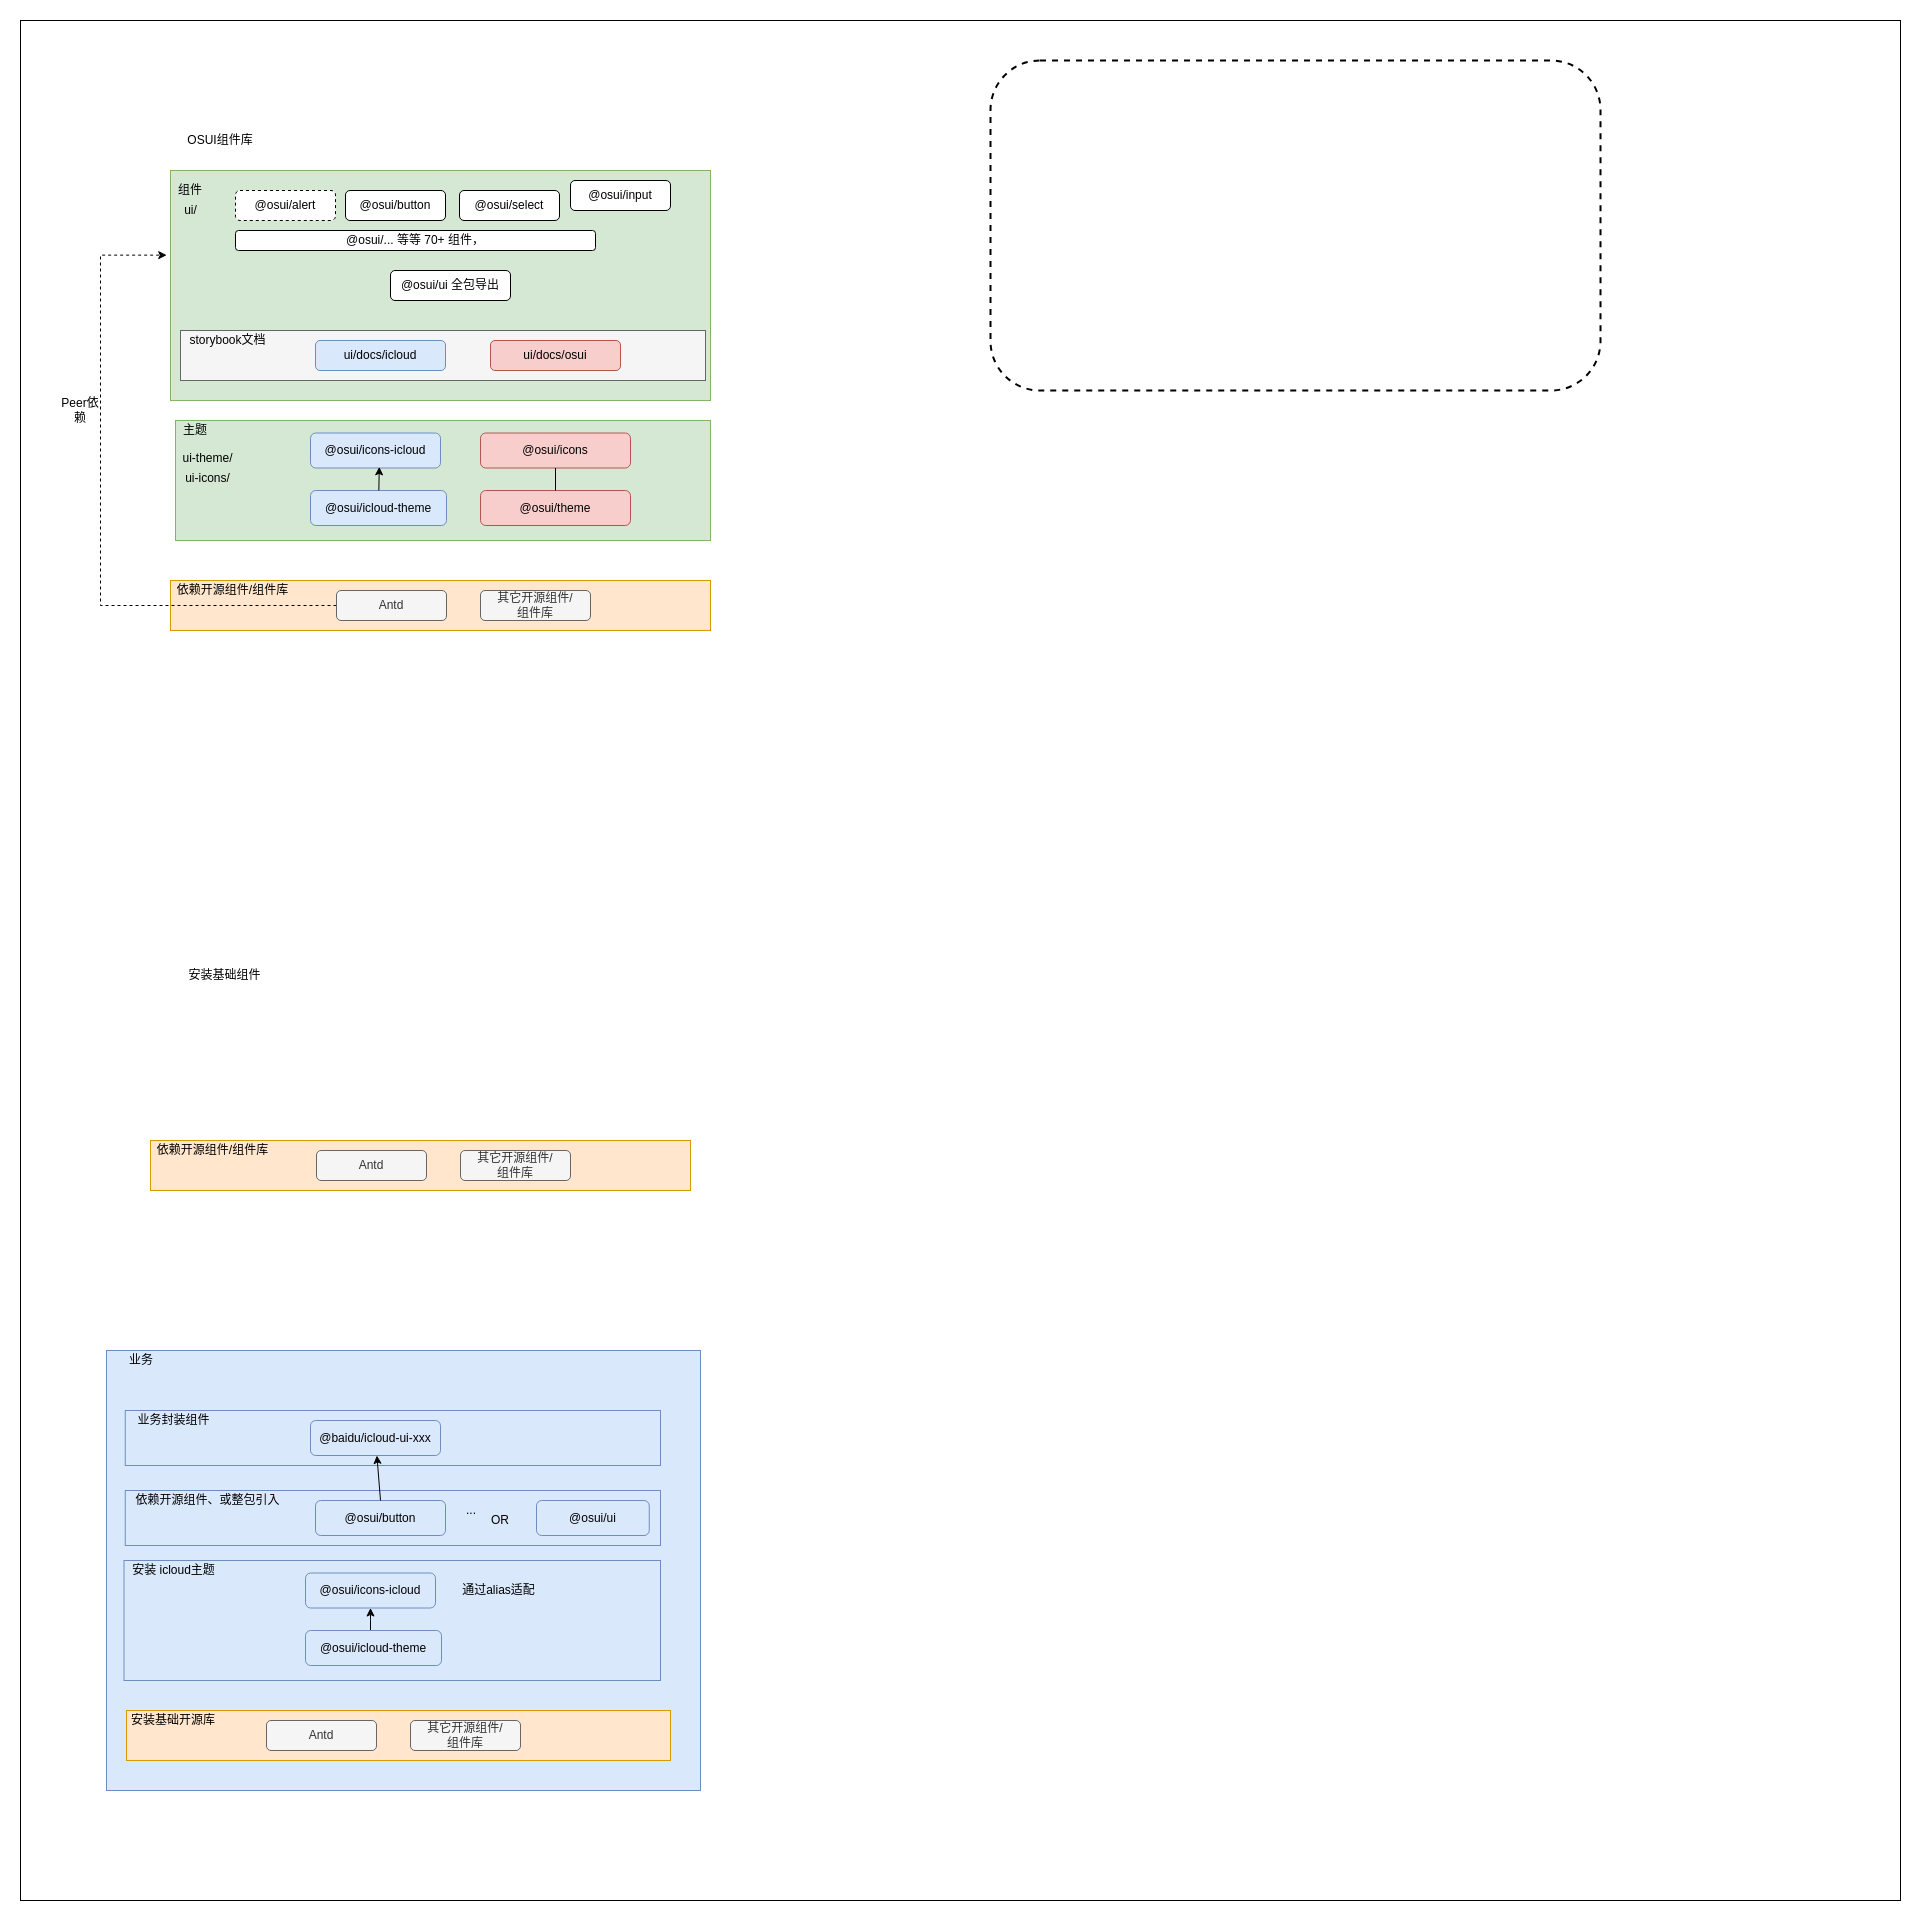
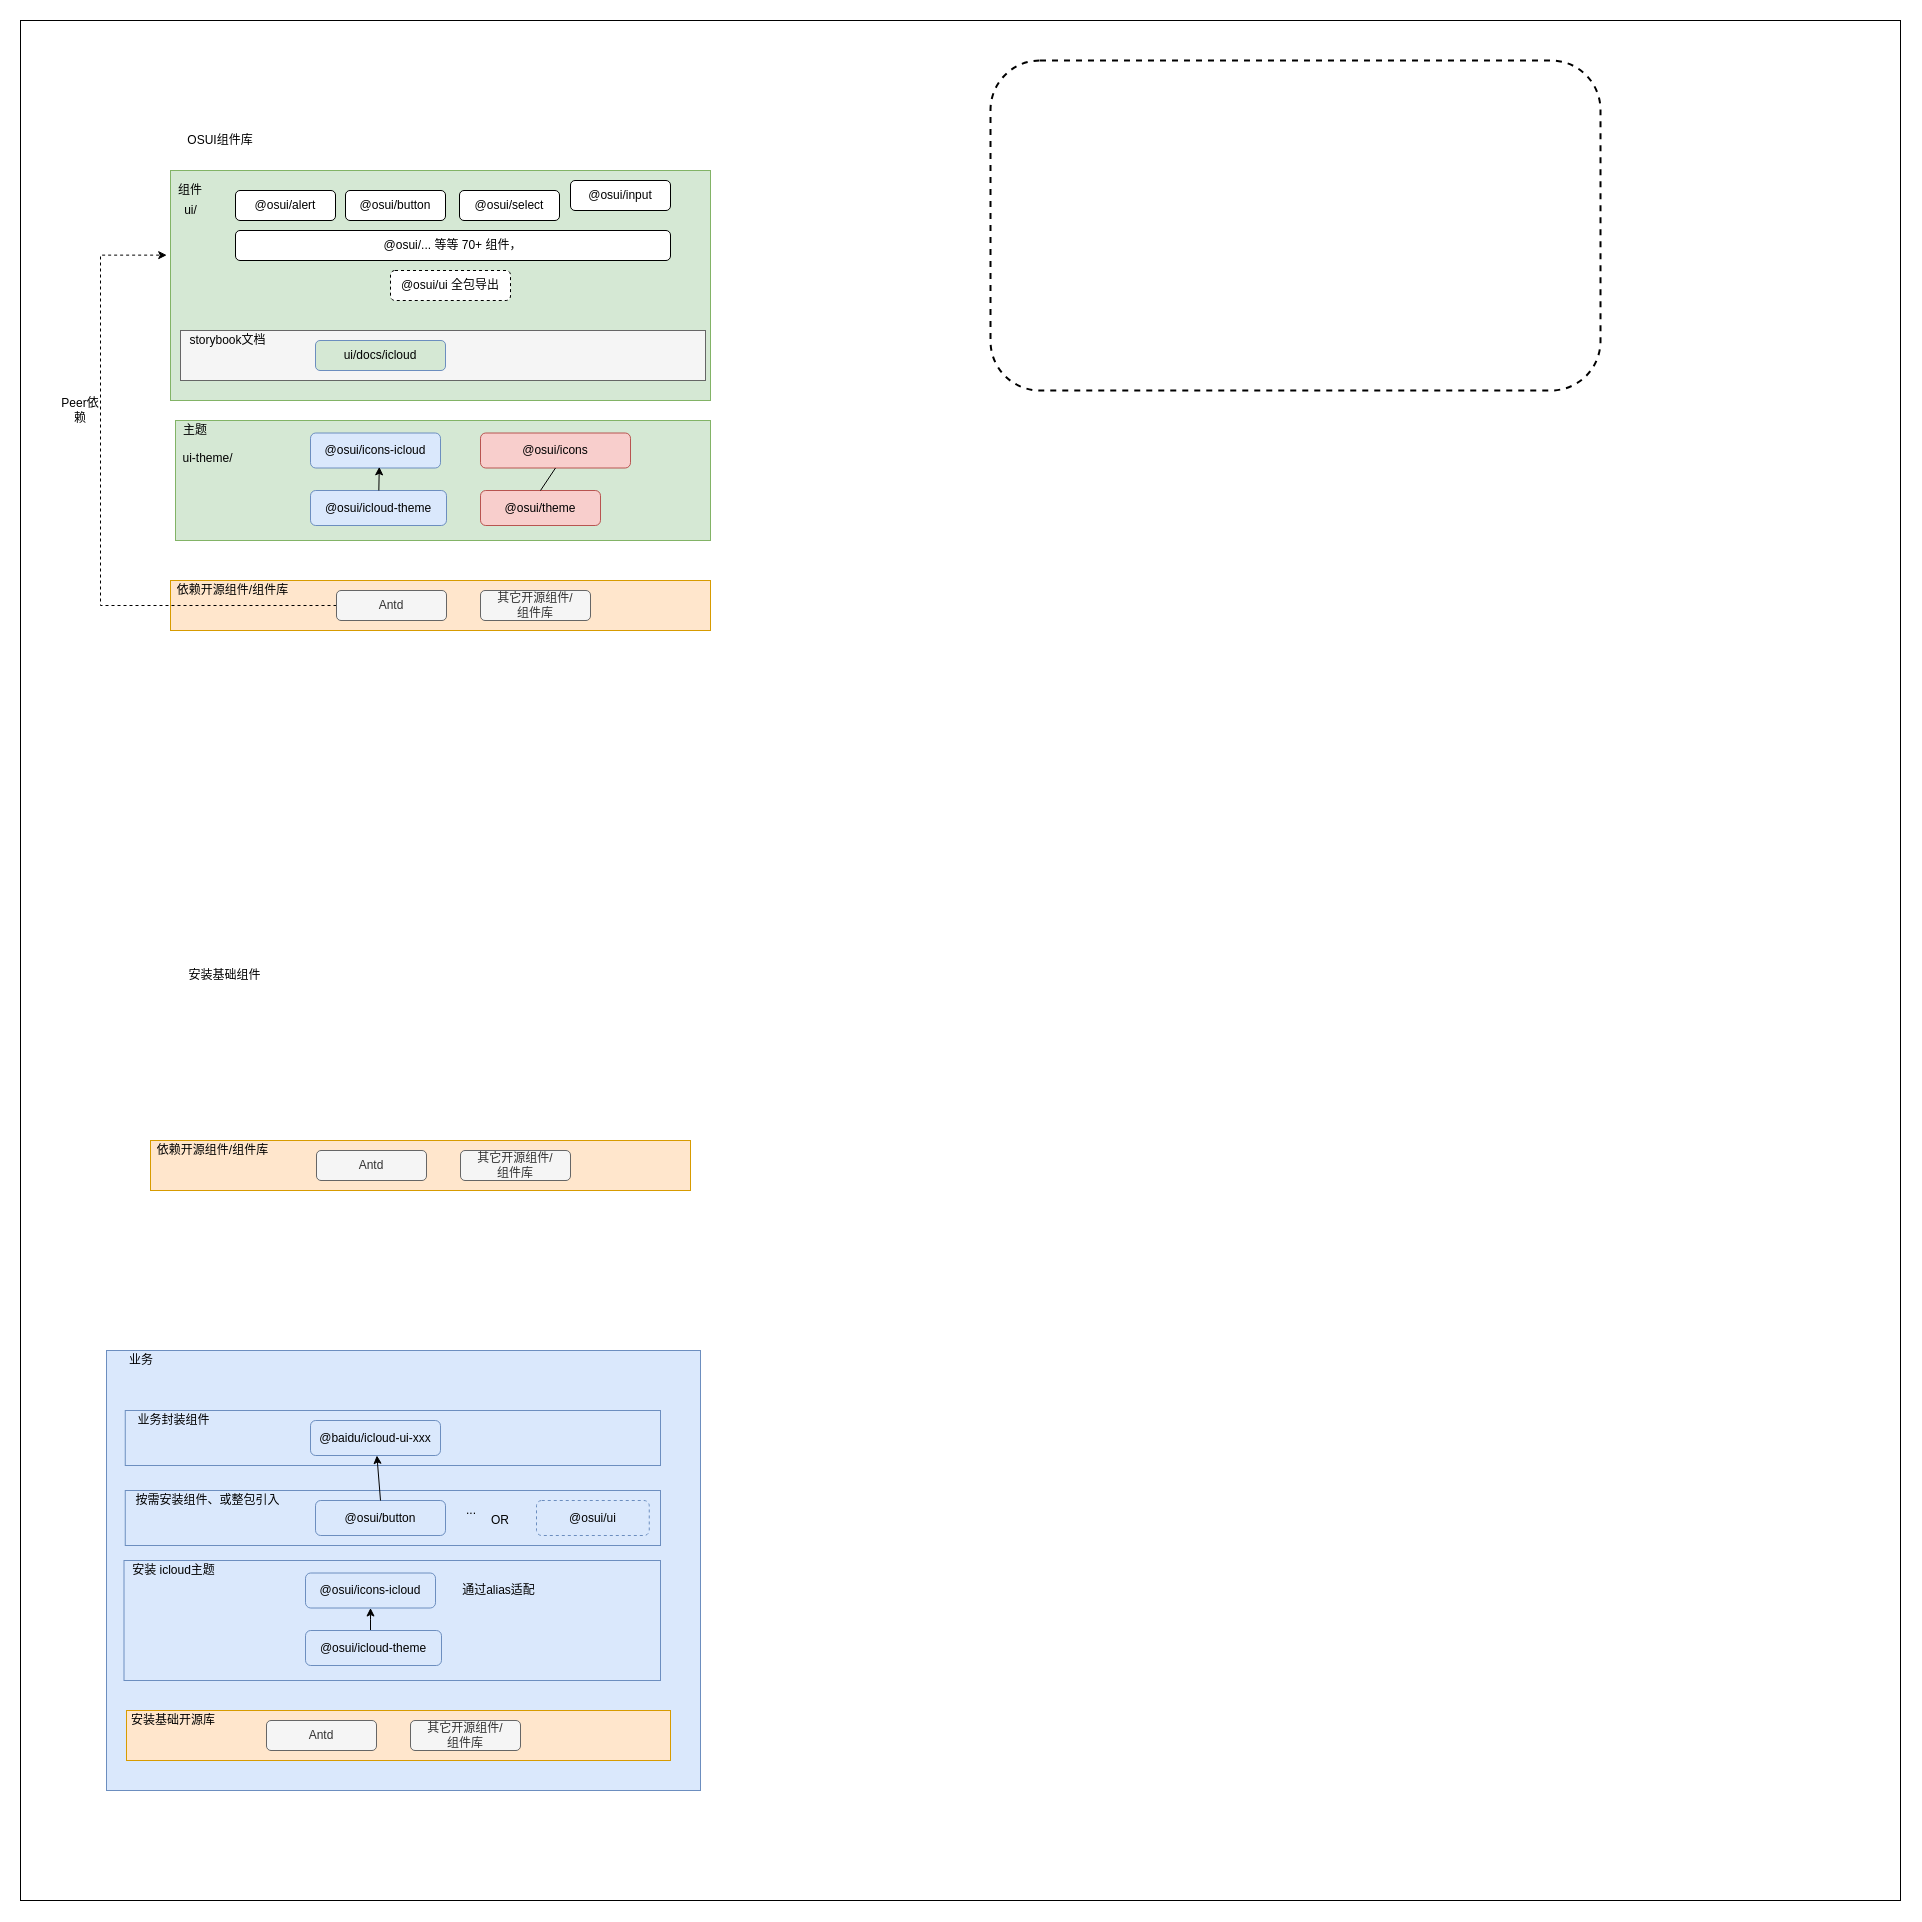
node "@osui/alert": style dashed -> solid
node "@osui/... 等等 70+ 组件，": size 360x20 -> 435x30
node "@osui/ui 全包导出": style solid -> dashed
node "ui/docs/icloud": fillcolor #dae8fc -> #d5e8d4
node "ui/docs/osui": removed
node "ui-icons/": removed
node "@osui/theme": size 150x35 -> 120x35
node "依赖开源组件、或整包引入": label "依赖开源组件、或整包引入" -> "按需安装组件、或整包引入"
node "@osui/ui": style solid -> dashed
